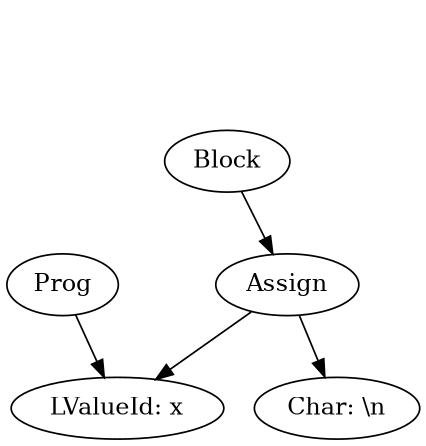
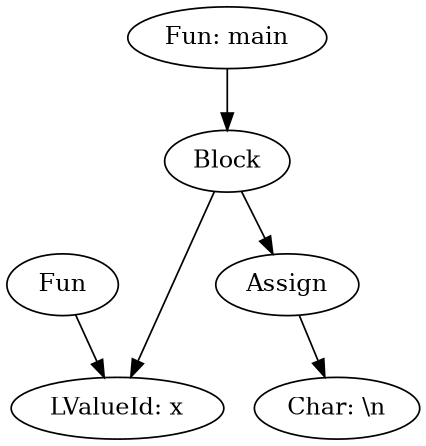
node "Fun: main": added
node "Prog": label "Prog" -> "Fun"
edge "Assign" -> "LValueId: x": now "Block" -> "LValueId: x"
